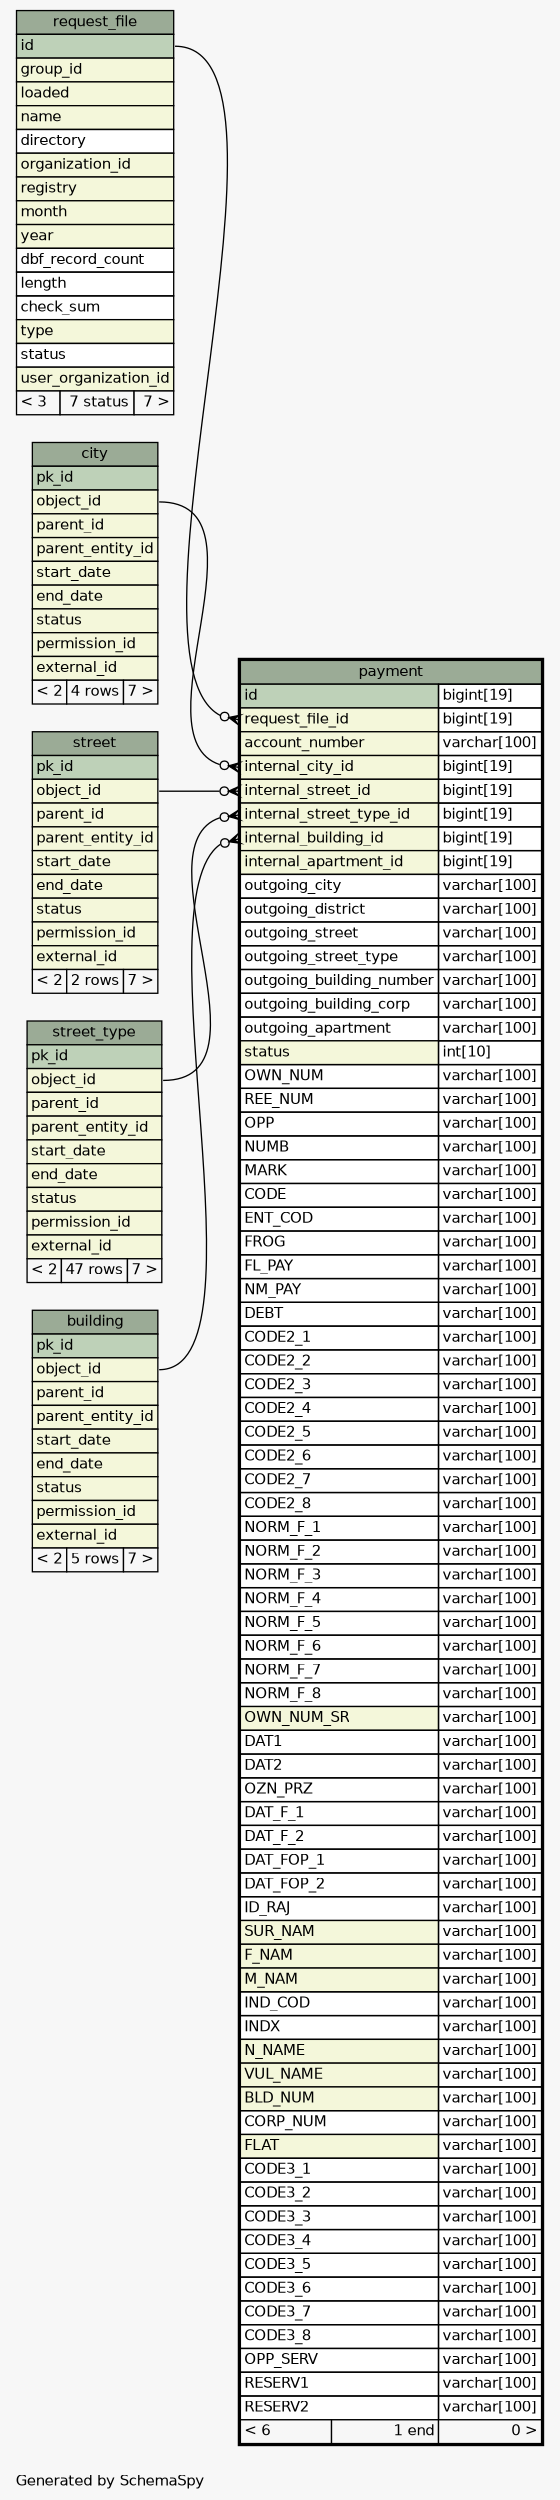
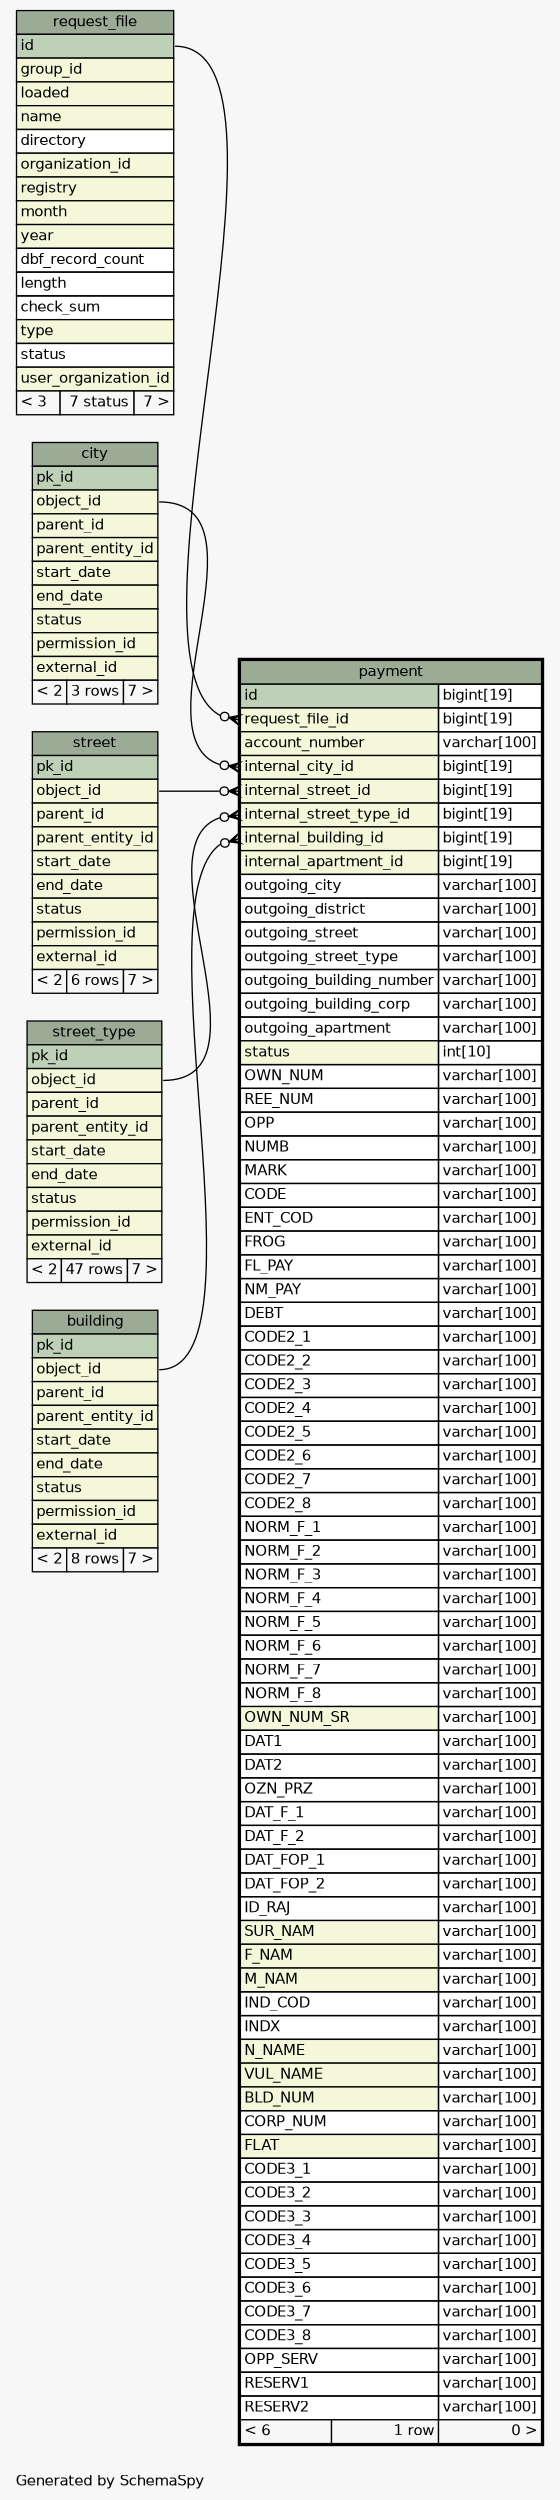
node "city": text "4 rows" -> "3 rows"
node "street": text "2 rows" -> "6 rows"
node "building": text "5 rows" -> "8 rows"
node "payment": text "1 end" -> "1 row"
